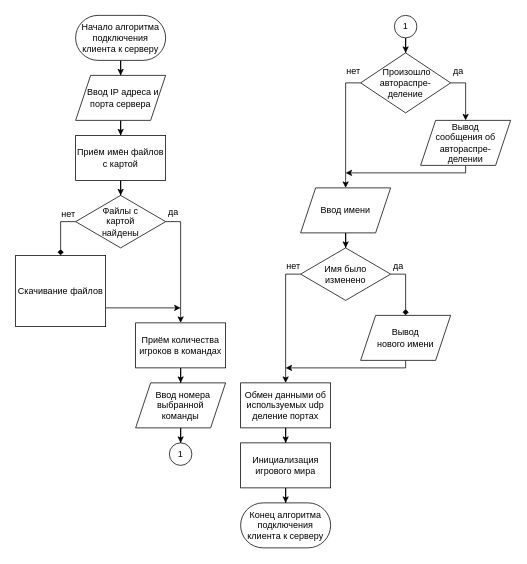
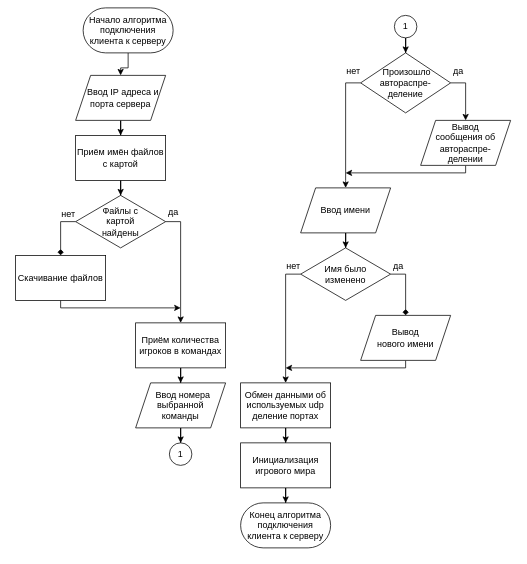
node "Начало алгоритма подключения клиента к серверу": moved (120, 38) -> (128, 30)
node "Скачивание файлов": size 90x71 -> 90x45
